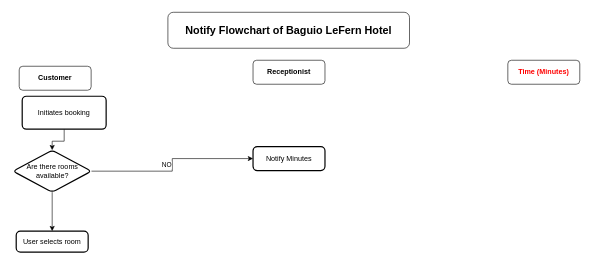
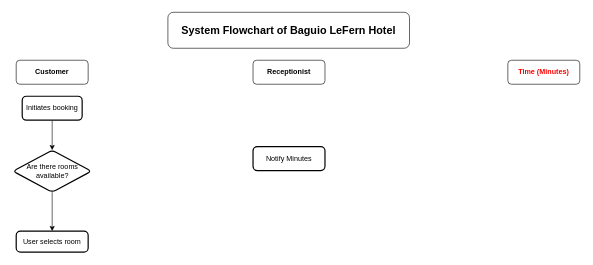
node "Notify Flowchart of Baguio LeFern Hotel": label "Notify Flowchart of Baguio LeFern Hotel" -> "System Flowchart of Baguio LeFern Hotel"
node "Customer": moved (55, 78) -> (52, 72)
node "Initiates booking": size 84x33 -> 60x24
edge "Are there rooms available?" -> "Notify Minutes": removed, label "NO"
